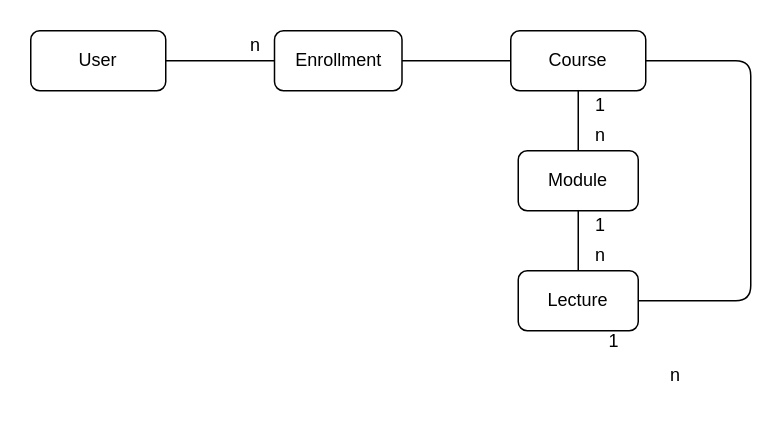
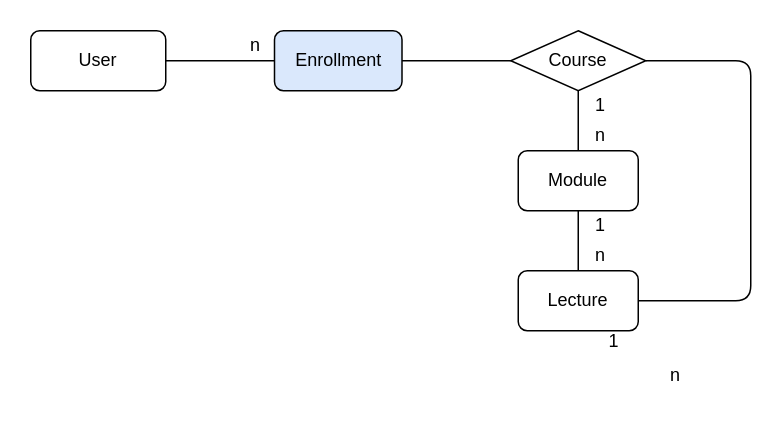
node "Enrollment": fillcolor #ffffff -> #dae8fc
node "Course": shape rounded rectangle -> diamond
